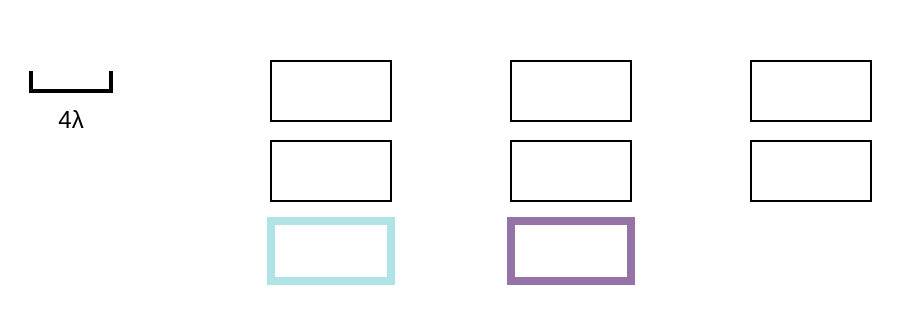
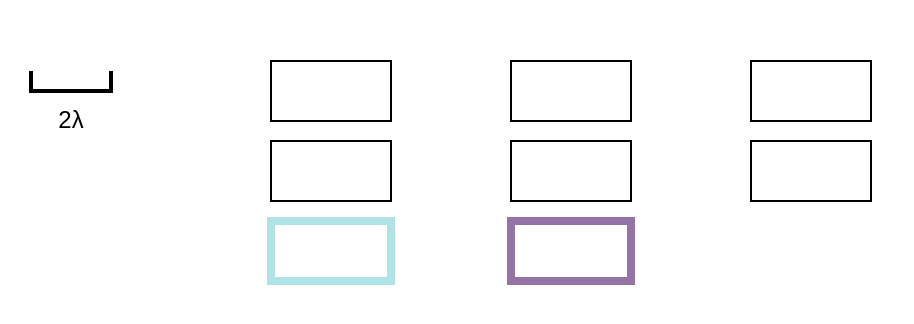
node "4λ": label "4λ" -> "2λ"
